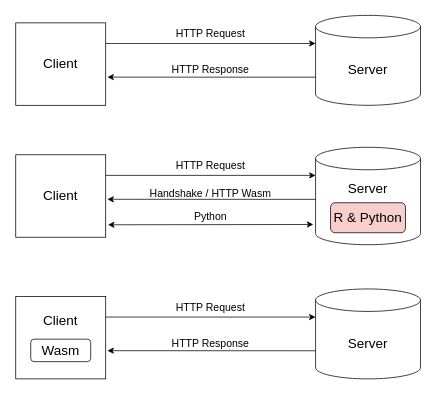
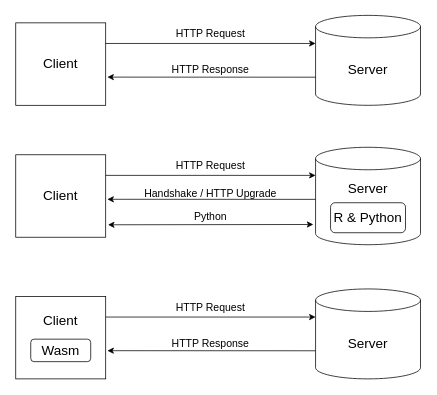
node "Handshake / HTTP Wasm": label "Handshake / HTTP Wasm" -> "Handshake / HTTP Upgrade"
node "R & Python": fillcolor #f8cecc -> #ffffff
